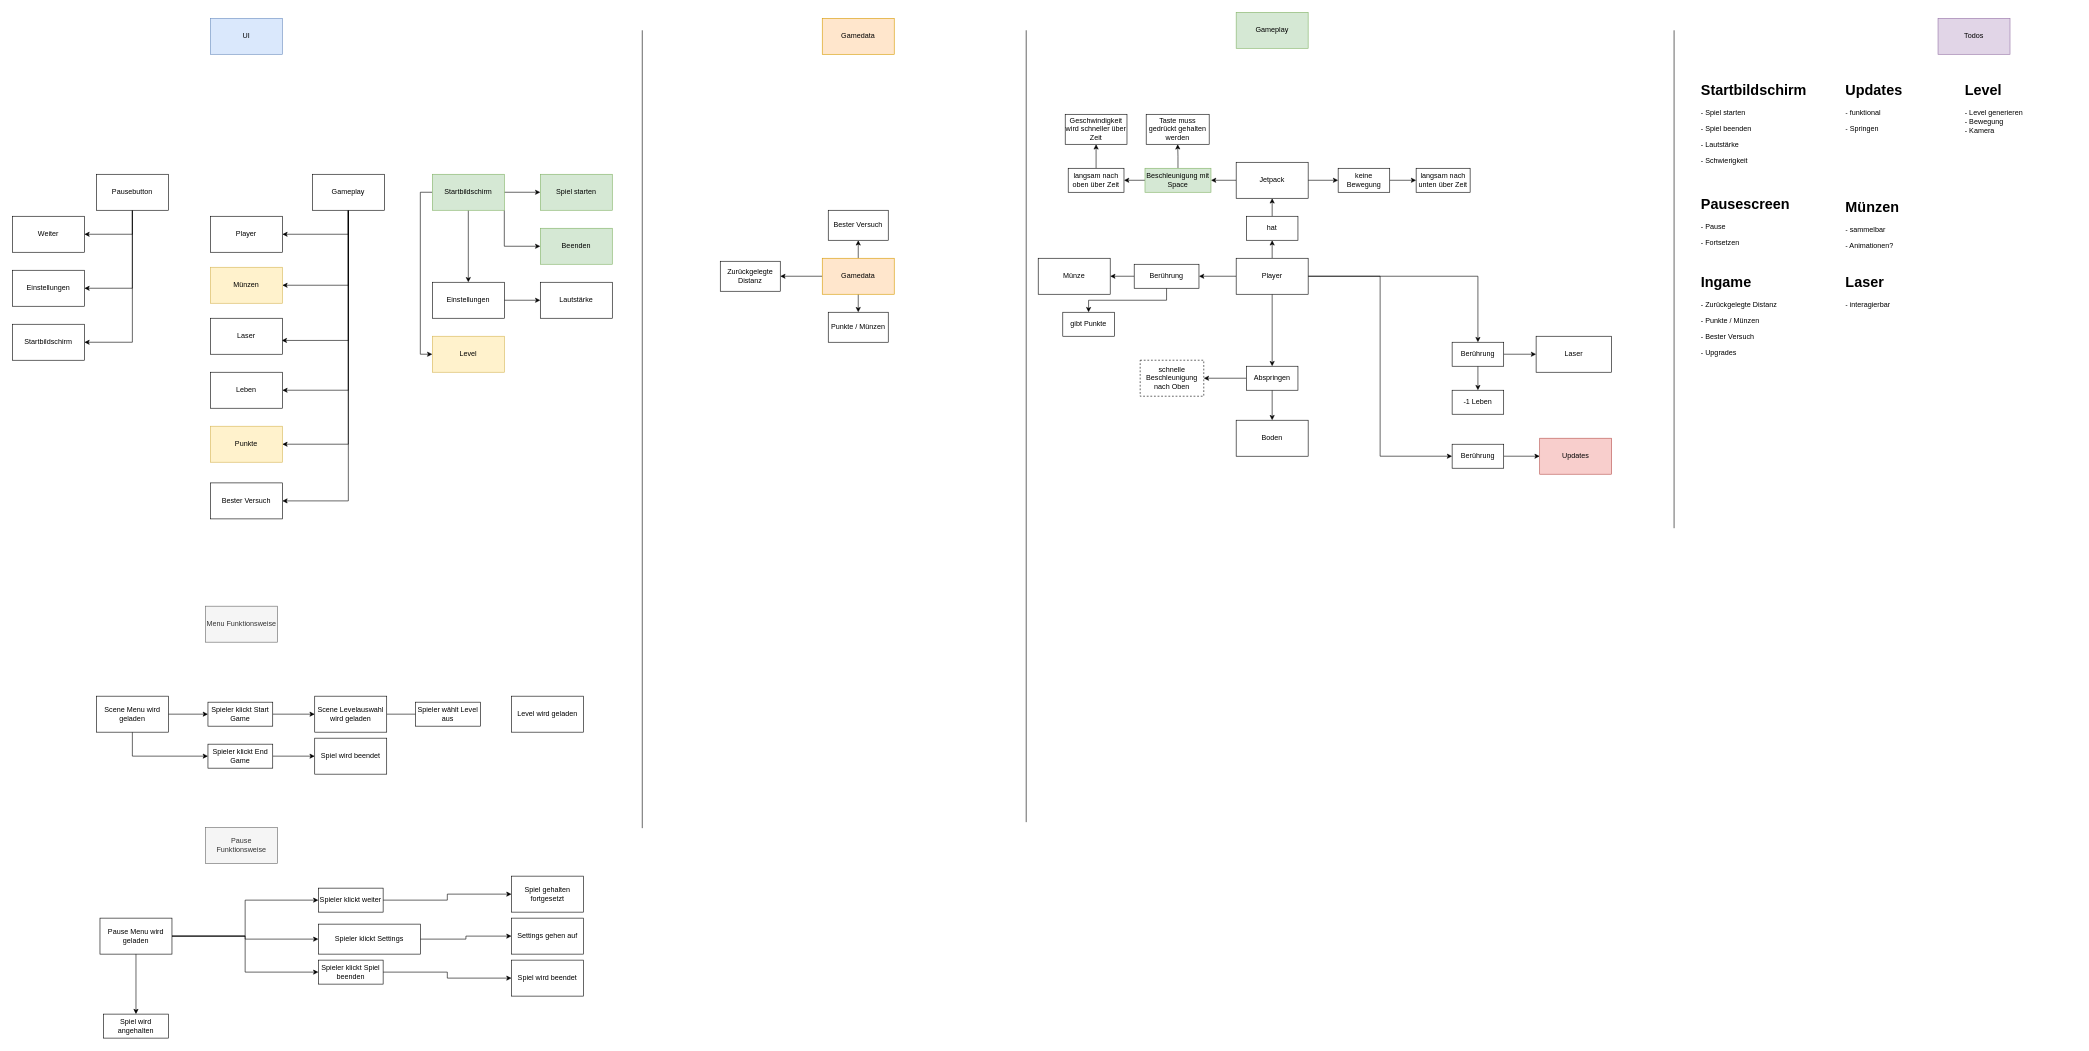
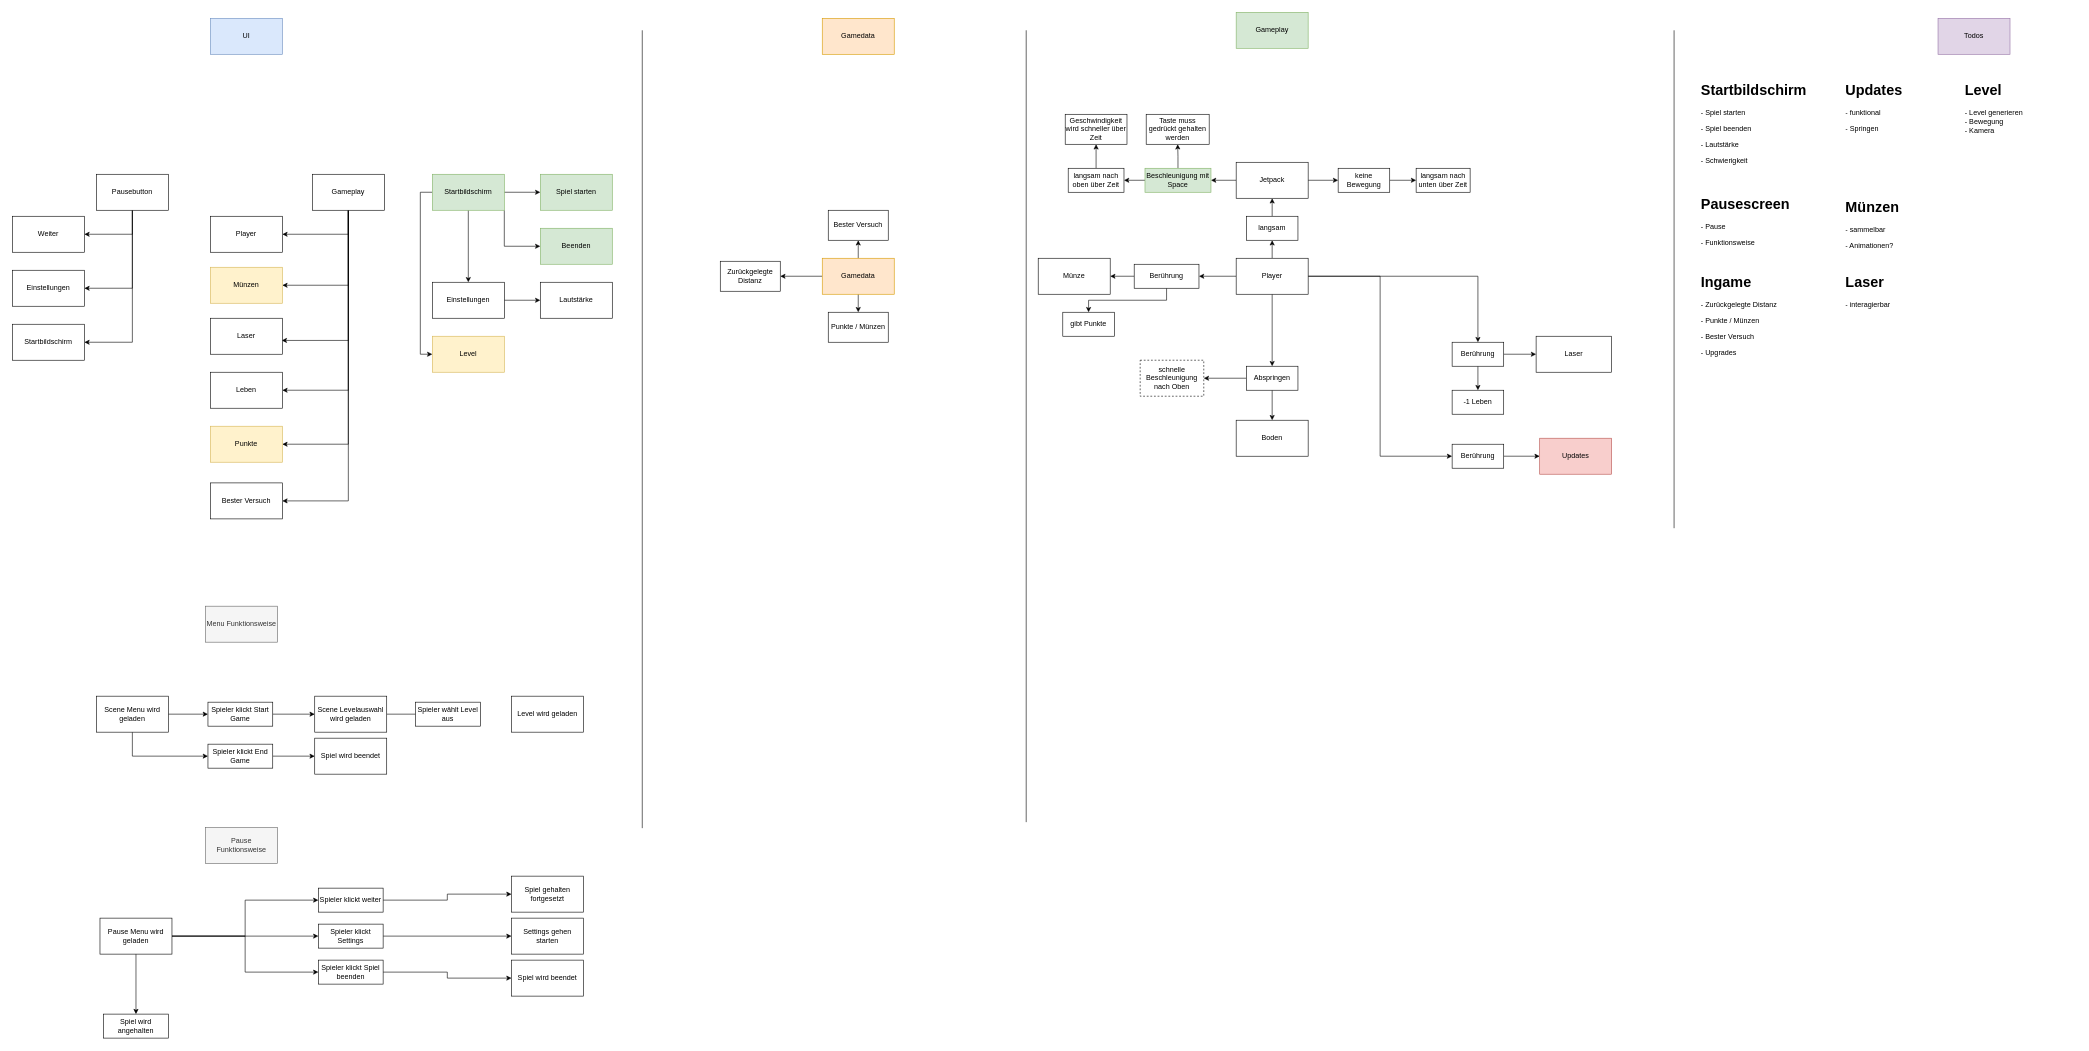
node "Pausescreen- Pause - Fortsetzen": label "Pausescreen- Pause - Fortsetzen" -> "Pausescreen- Pause - Funktionsweise"
node "hat": label "hat" -> "langsam"
node "Settings gehen auf": label "Settings gehen auf" -> "Settings gehen starten"
node "Spieler klickt Settings": size 102x30 -> 65x24
